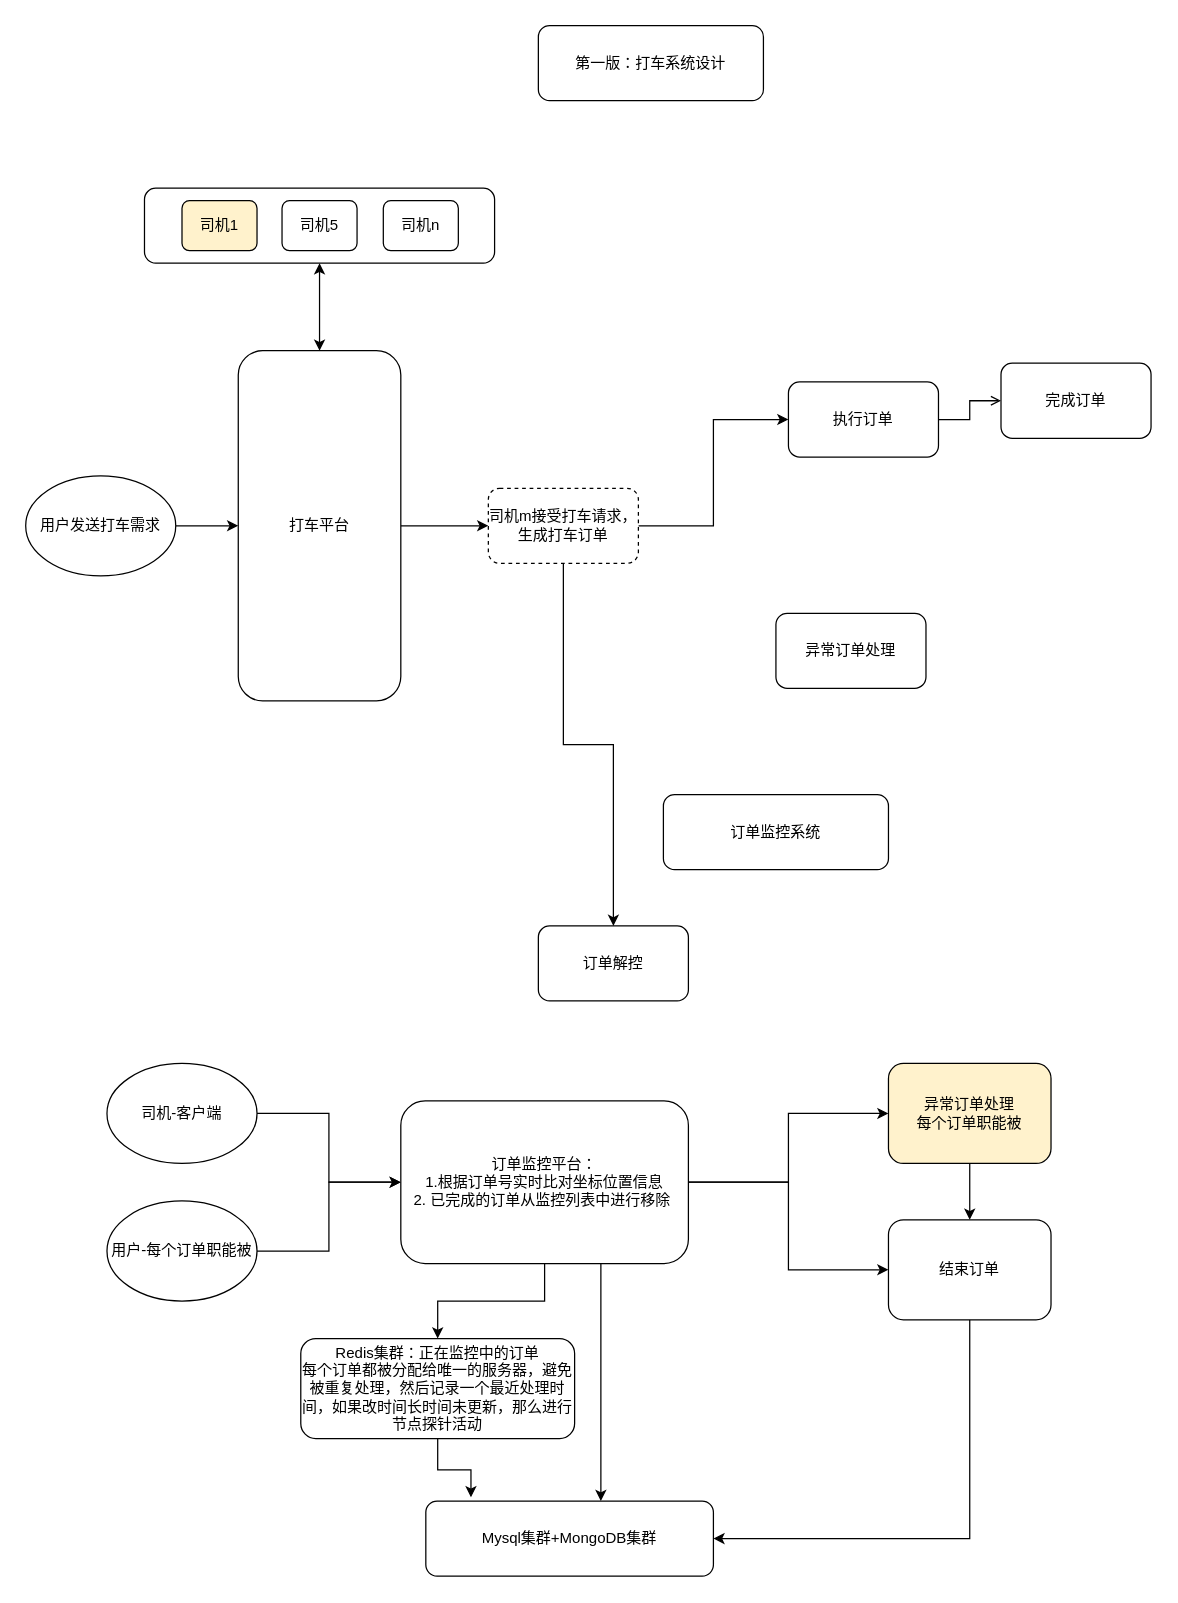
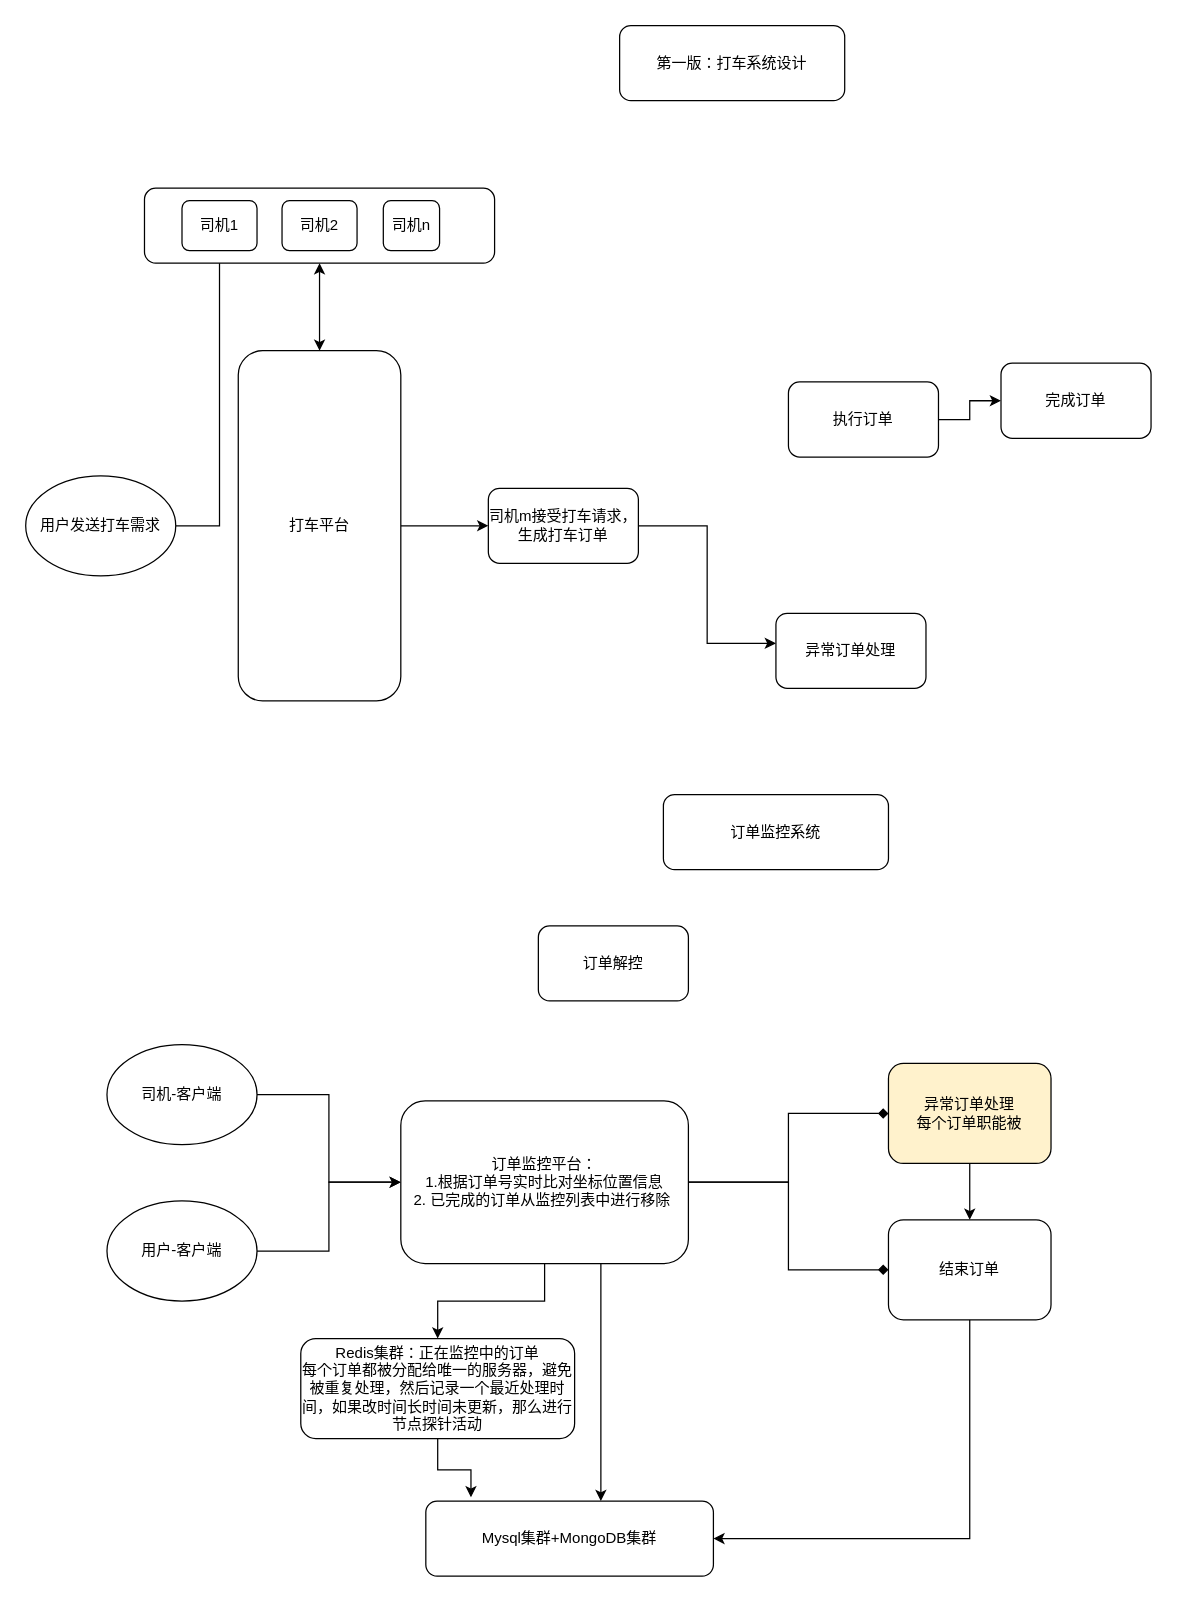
node "第一版：打车系统设计": moved (651, 63) -> (732, 63)
node "司机1": fillcolor #fff2cc -> #ffffff
node "司机5": label "司机5" -> "司机2"
node "司机n": size 75x50 -> 56x50
edge "执行订单" -> "完成订单": arrowhead open -> classic
edge "司机m接受打车请求，生成打车订单" -> "执行订单": removed
edge "用户发送打车需求" -> "打车平台": now "用户发送打车需求" -> "司机1"
node "司机m接受打车请求，生成打车订单": style dashed -> solid
edge "司机m接受打车请求，生成打车订单" -> "订单解控": now "司机m接受打车请求，生成打车订单" -> "异常订单处理"
node "司机-客户端": moved (182, 1113) -> (182, 1094)
edge "订单监控平台： 1.根据订单号实时比对坐标位置信息 2. 已完成的订单从监控列表中进行移除" -> "异常订单处理 每个订单职能被": arrowhead classic -> diamond
node "用户-每个订单职能被": label "用户-每个订单职能被" -> "用户-客户端"
edge "订单监控平台： 1.根据订单号实时比对坐标位置信息 2. 已完成的订单从监控列表中进行移除" -> "结束订单": arrowhead classic -> diamond
